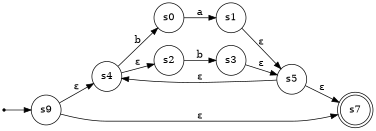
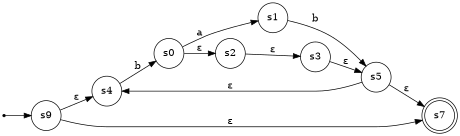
edge "s1" -> "s5": label "ε" -> "b"
edge "s2" -> "s3": label "b" -> "ε"
edge "s4" -> "s2": now "s0" -> "s2"
